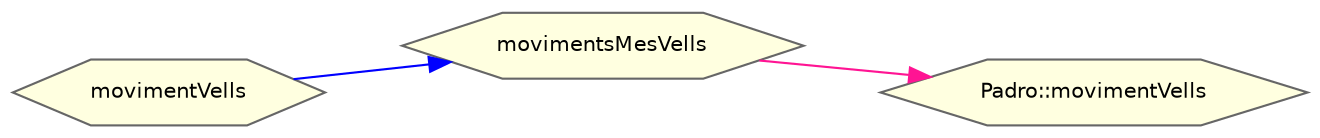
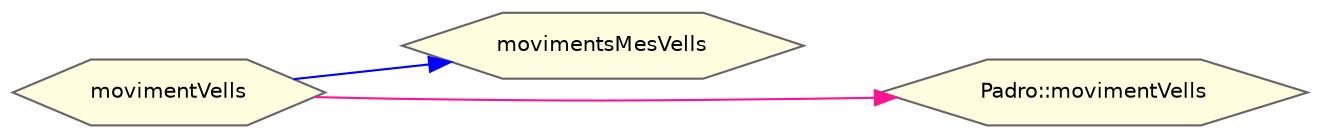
edge "movimentsMesVells" -> "Padro::movimentVells": now "movimentVells" -> "Padro::movimentVells"
